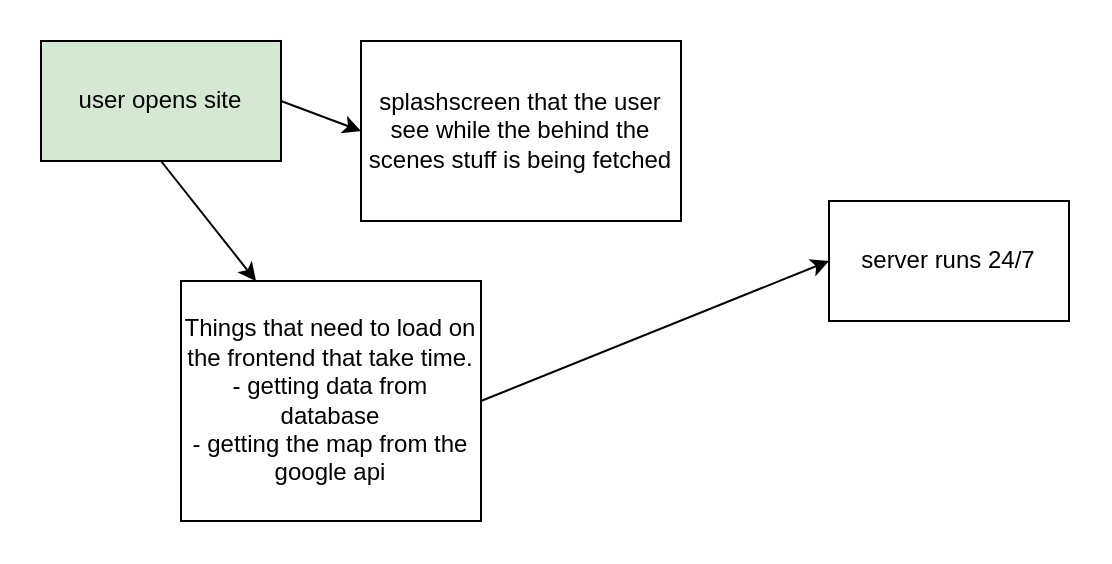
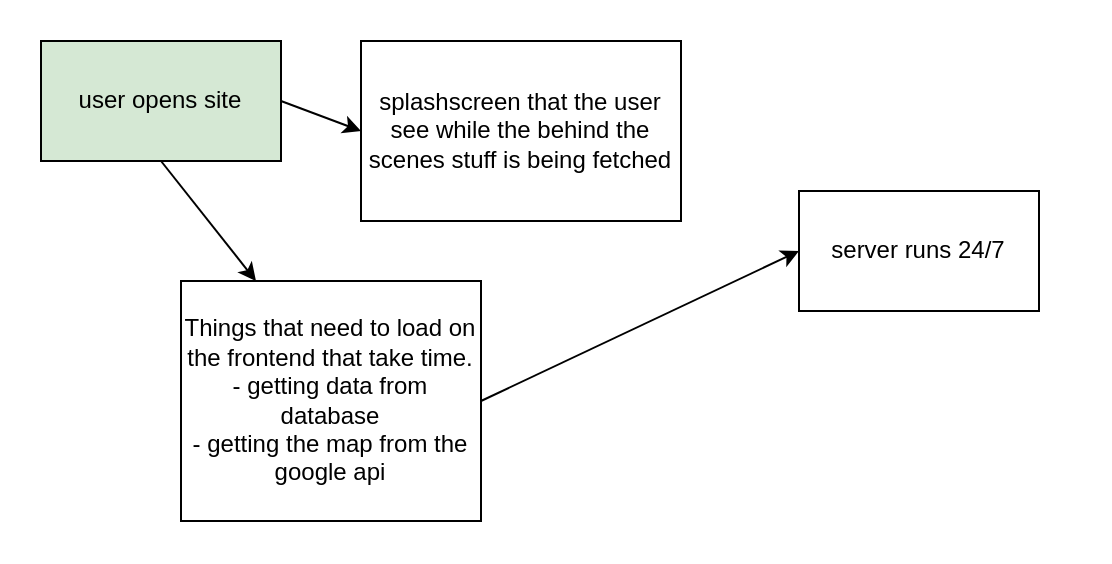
node "server runs 24/7": moved (949, 261) -> (919, 251)
